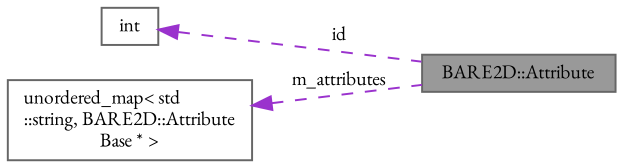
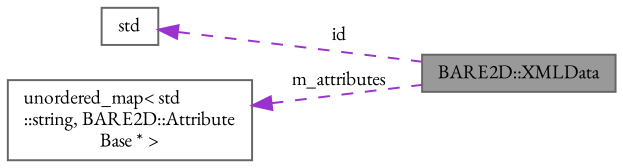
node "int": label "int" -> "std"
node "BARE2D::Attribute": label "BARE2D::Attribute" -> "BARE2D::XMLData"
